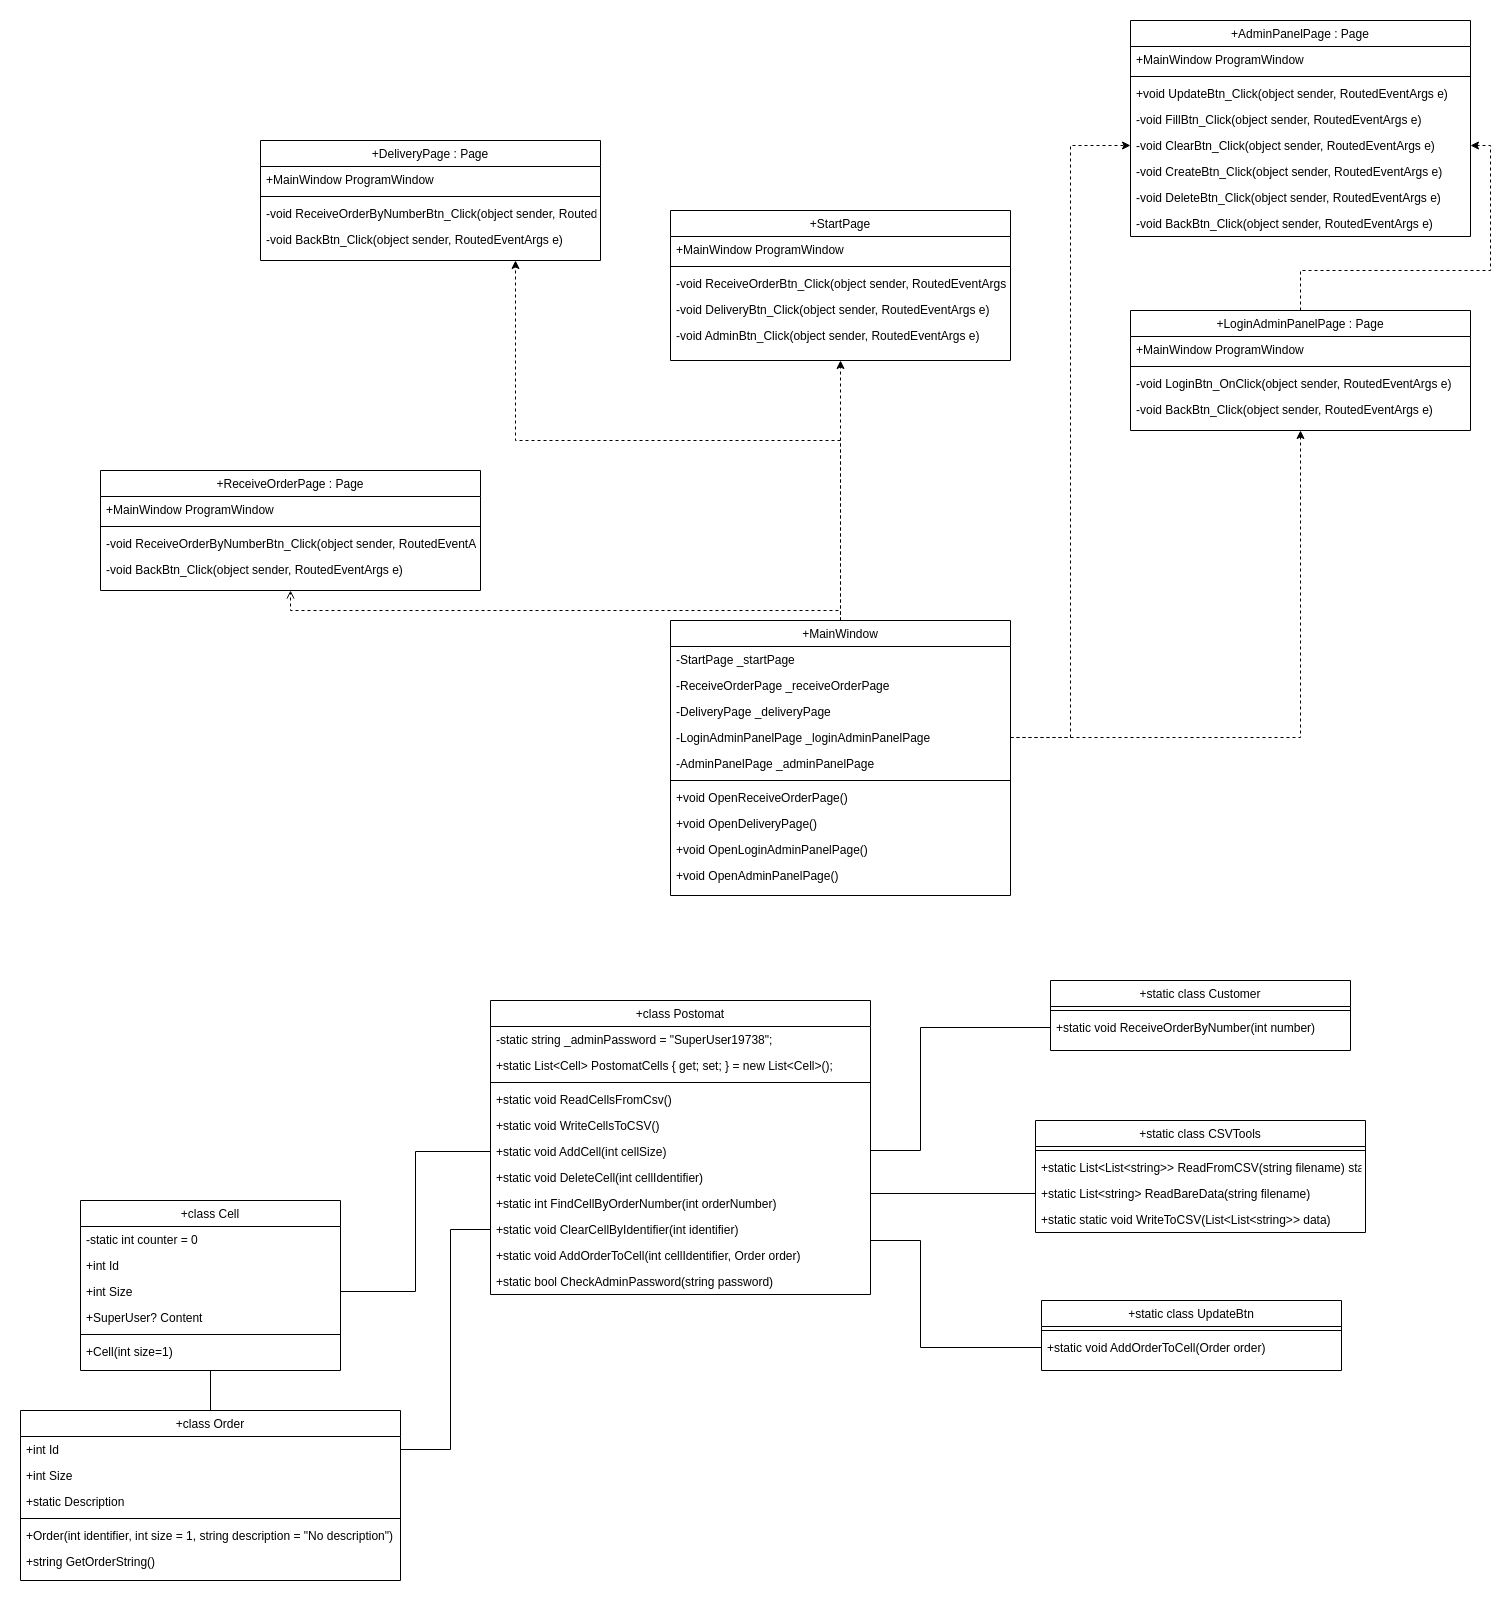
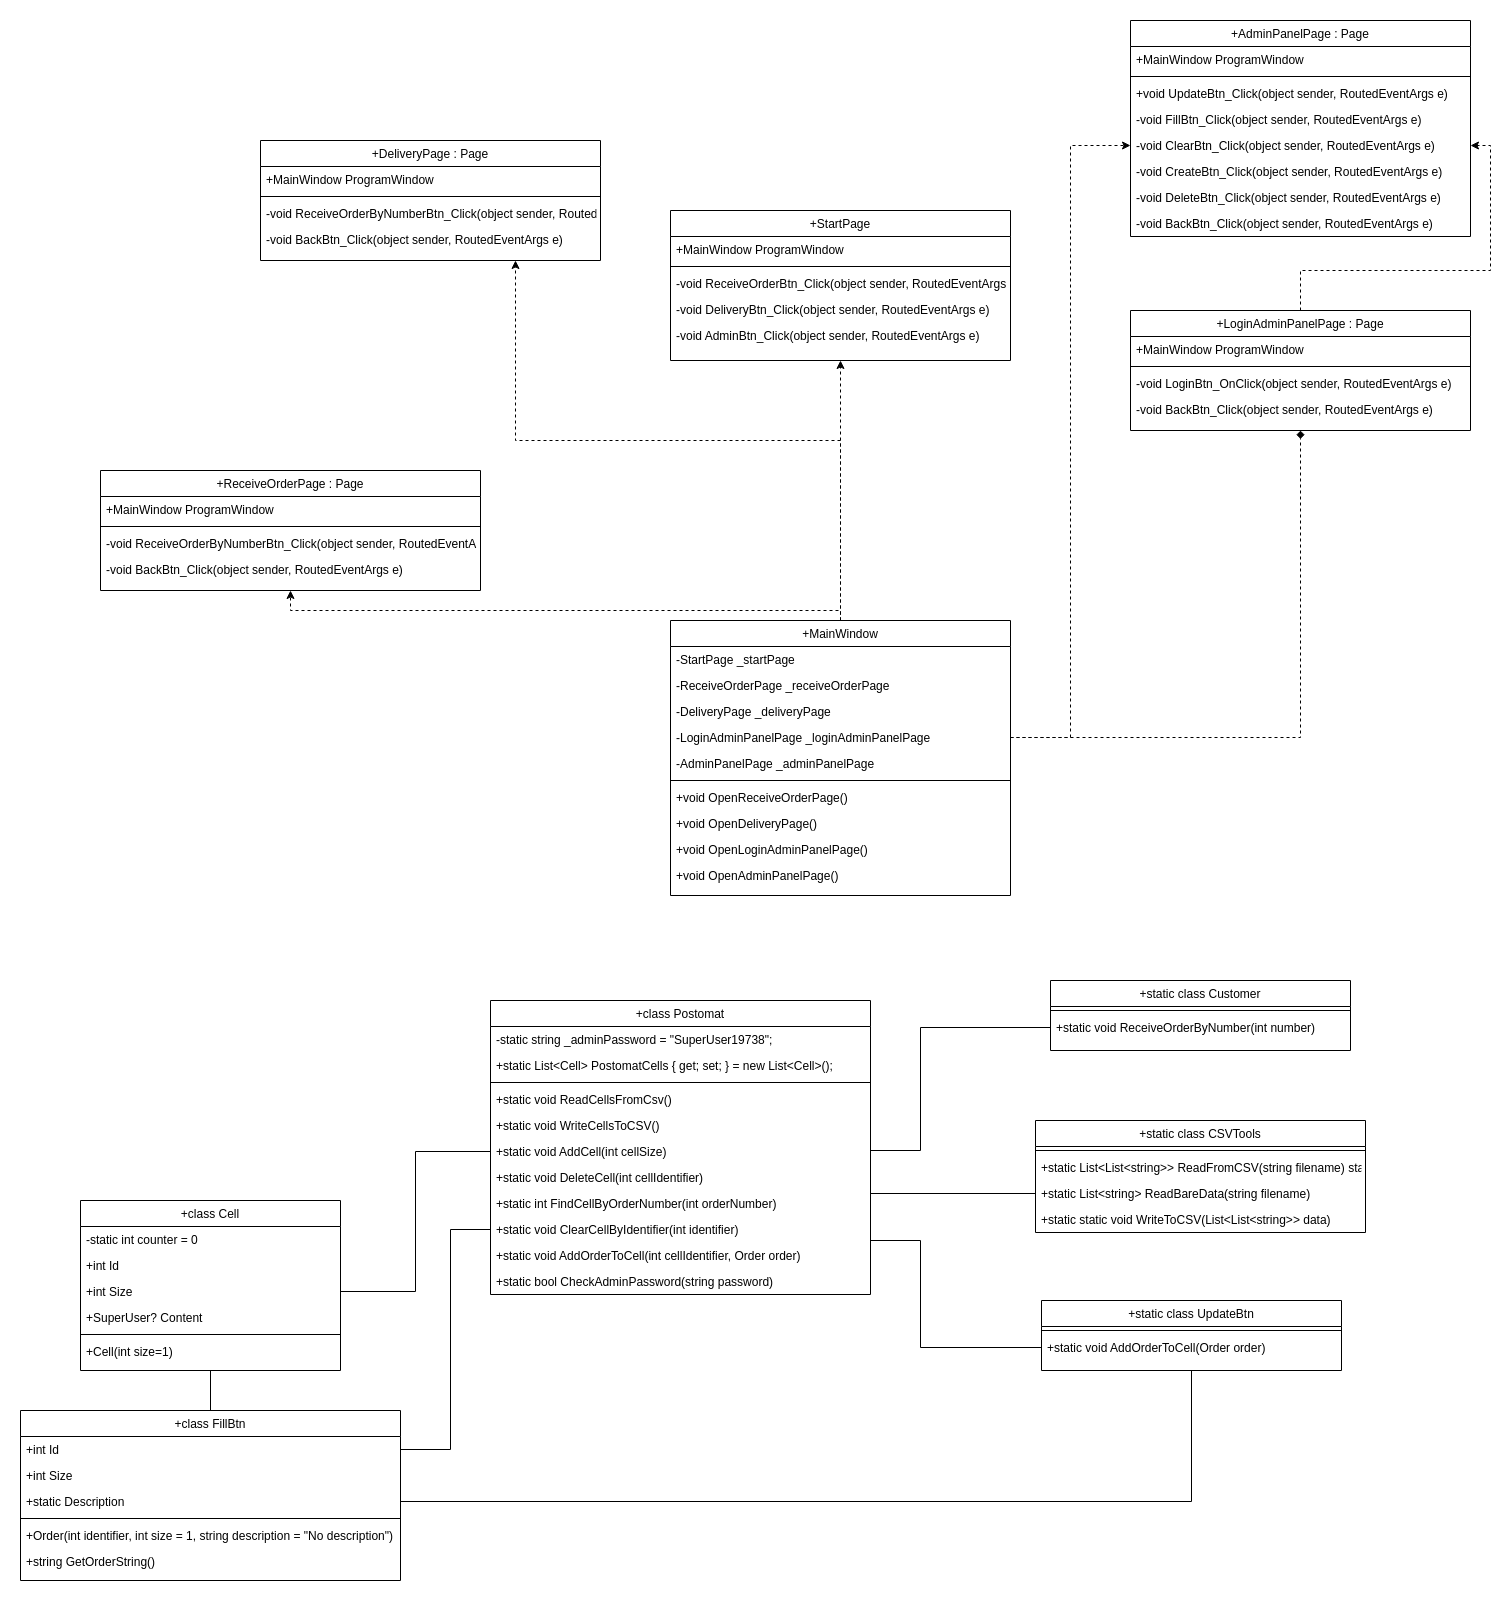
edge "-LoginAdminPanelPage _loginAdminPanelPage" -> "+LoginAdminPanelPage : Page": arrowhead classic -> diamond
edge "+MainWindow" -> "+ReceiveOrderPage : Page": arrowhead open -> classic
node "+class Order": label "+class Order" -> "+class FillBtn"
edge "+static class UpdateBtn" -- "+static Description": added
